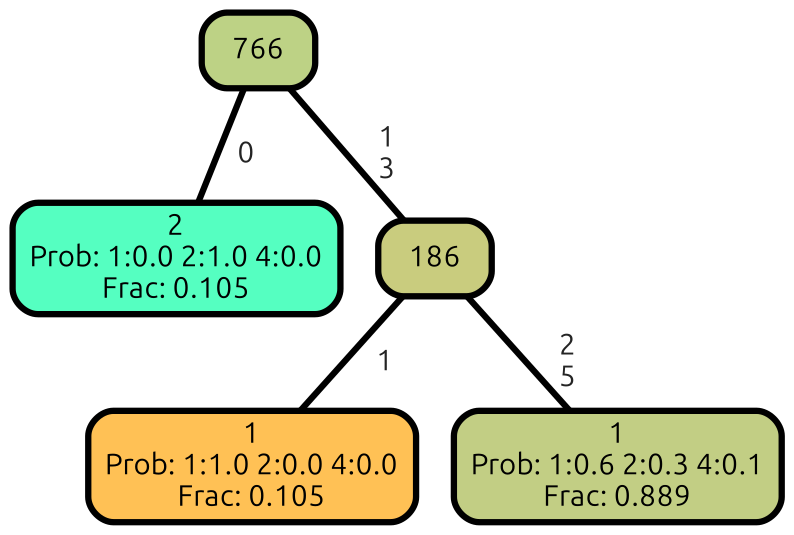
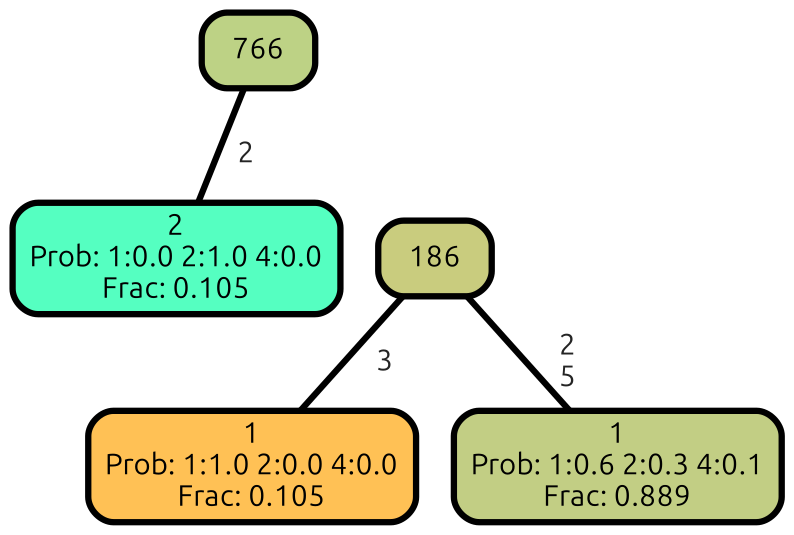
edge "766" -- "2 Prob: 1:0.0 2:1.0 4:0.0 Frac: 0.105": label " 0" -> " 2"
edge "766" -- "186": removed, label "1 3"
edge "186" -- "1 Prob: 1:1.0 2:0.0 4:0.0 Frac: 0.105": label " 1" -> " 3"
